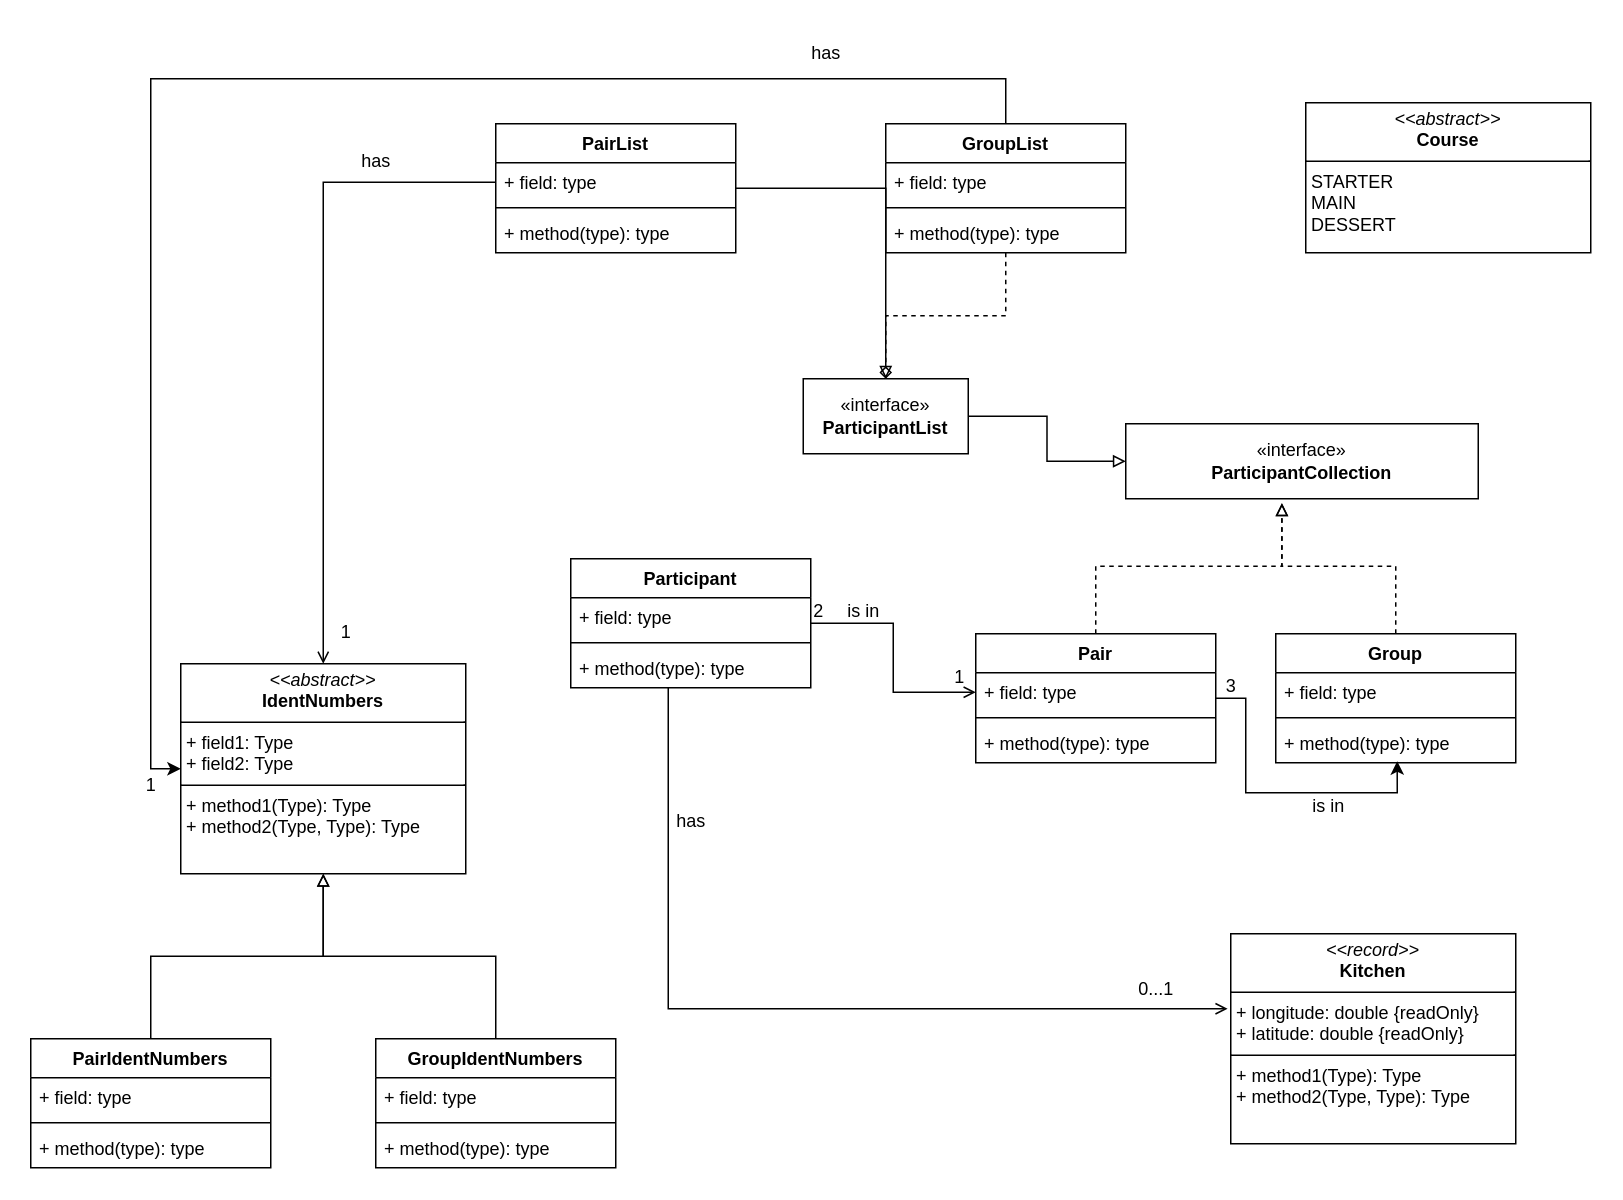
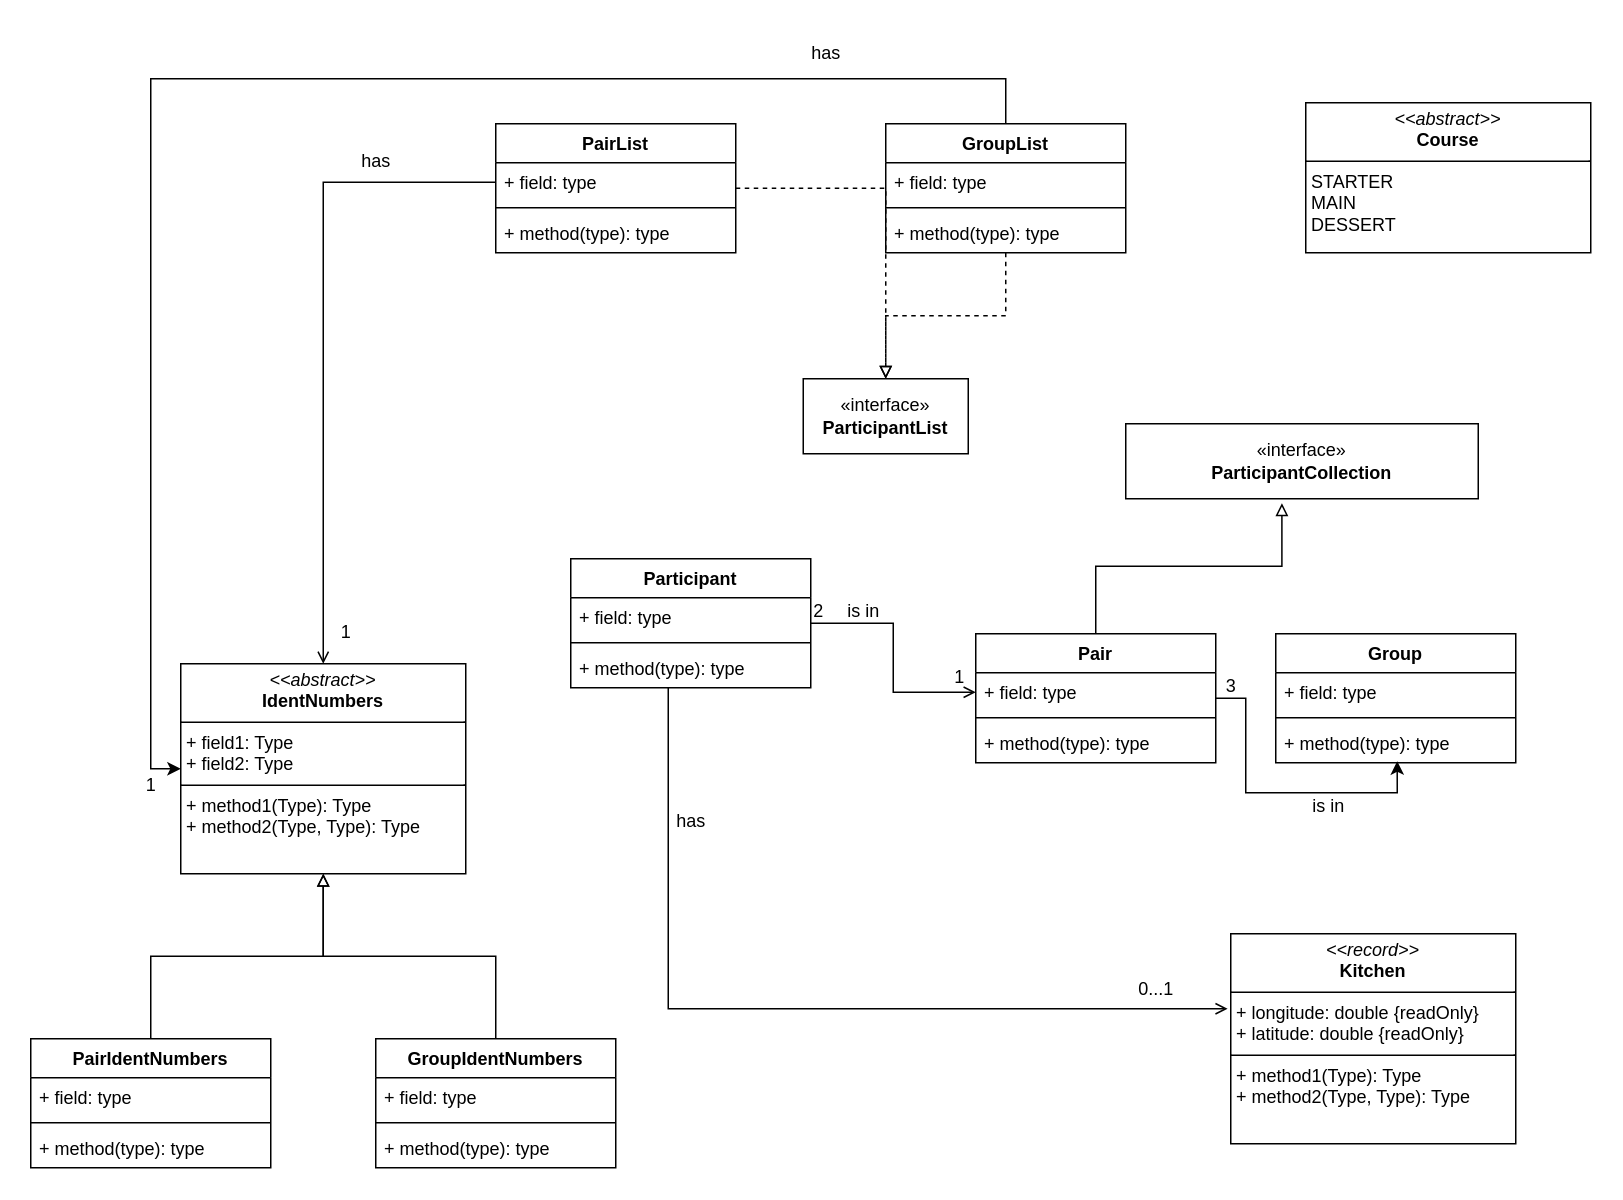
edge "PairList" -> "«interface» ParticipantList": style solid -> dashed
edge "GroupList" -> "«interface» ParticipantList": arrowhead diamond -> block
edge "«interface» ParticipantList" -> "«interface» ParticipantCollection": removed
edge "Pair" -> "«interface» ParticipantCollection": style dashed -> solid
edge "Group" -> "«interface» ParticipantCollection": removed
